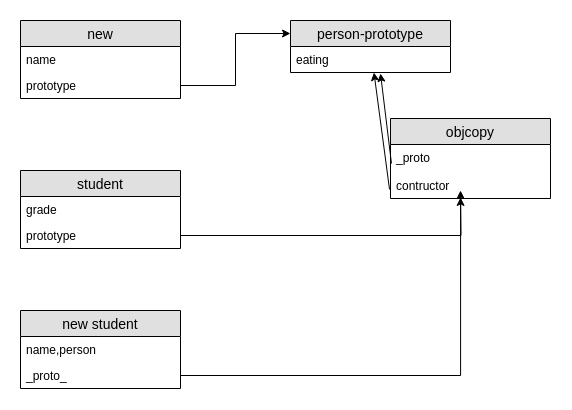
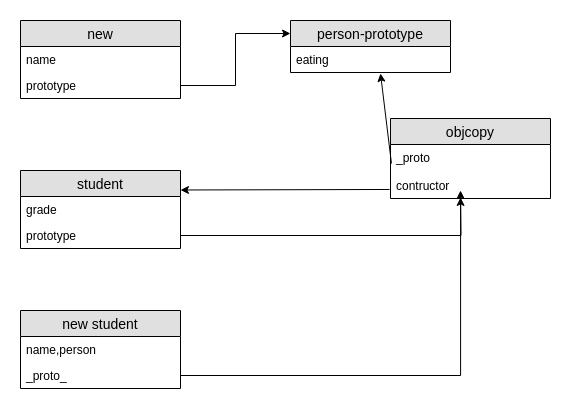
edge "_proto contructor" -> "person-prototype": now "_proto contructor" -> "student"
